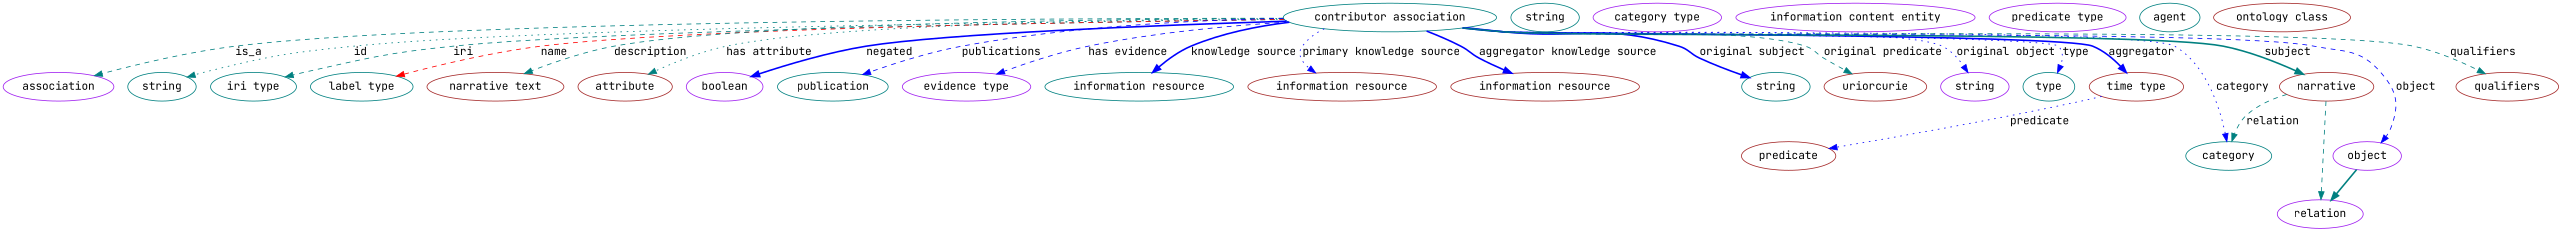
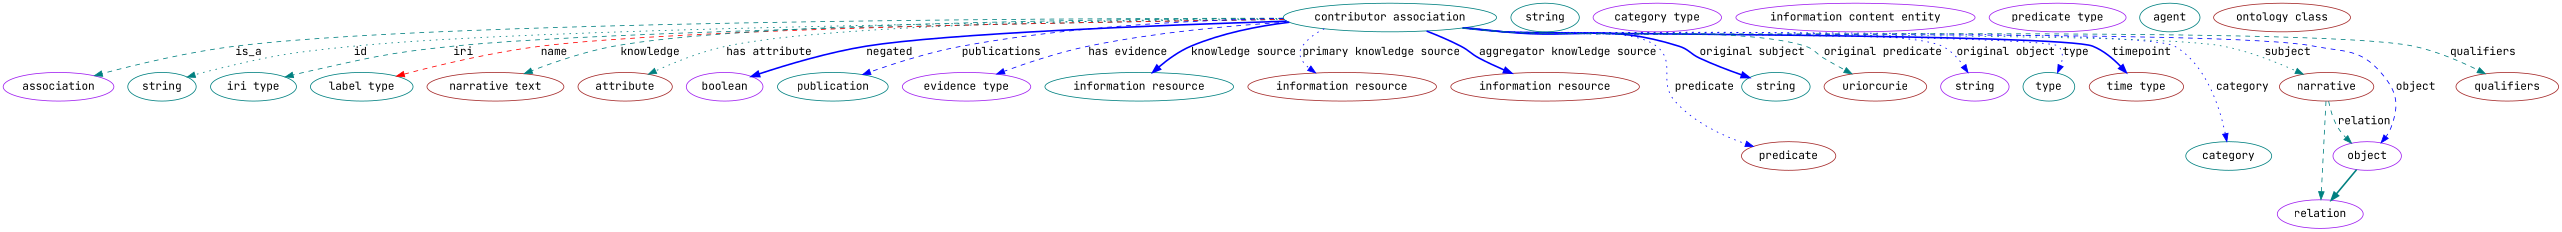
edge "contributor association" -> "narrative": style bold -> dotted
edge "contributor association" -> "narrative text": label "description" -> "knowledge"
edge "contributor association" -> "time type": label "aggregator" -> "timepoint"
edge "narrative" -> "category": now "narrative" -> "object"
edge "time type" -> "predicate": now "contributor association" -> "predicate"
